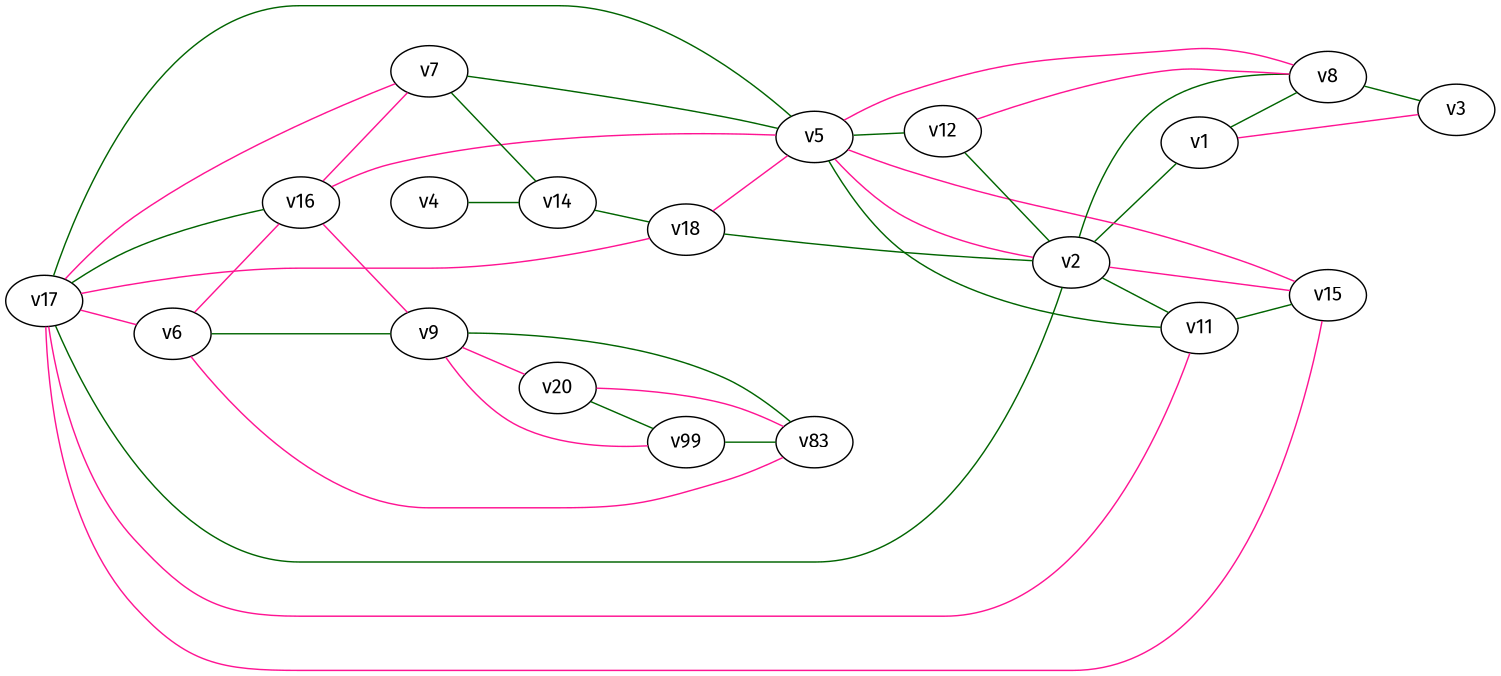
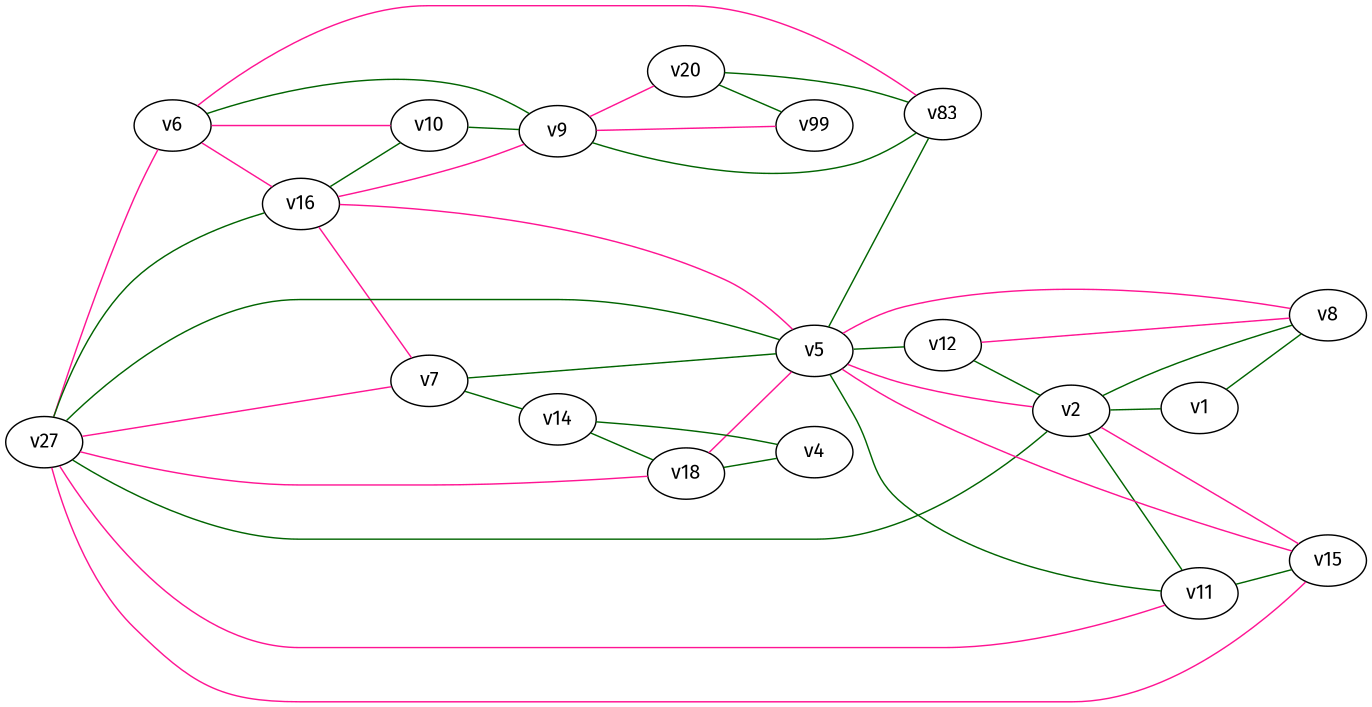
node "v3": removed
node "v10": added
edge "v18" -- "v2": now "v18" -- "v4"
node "v17": label "v17" -> "v27"
edge "v20" -- "v83": color deeppink -> darkgreen
edge "v99" -- "v83": now "v5" -- "v83"
